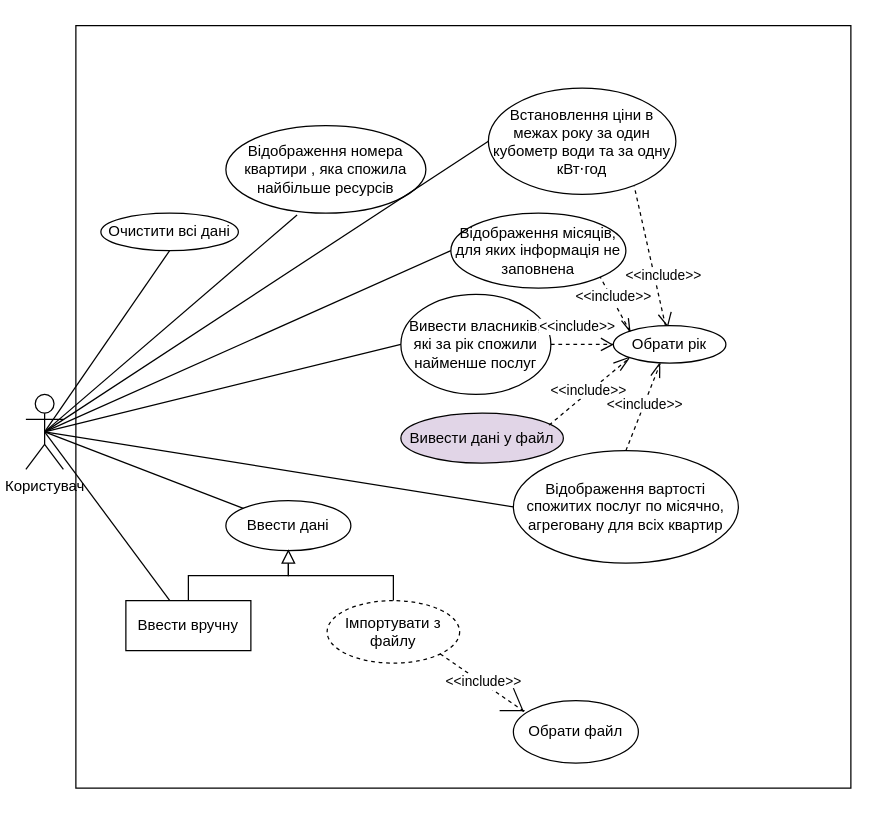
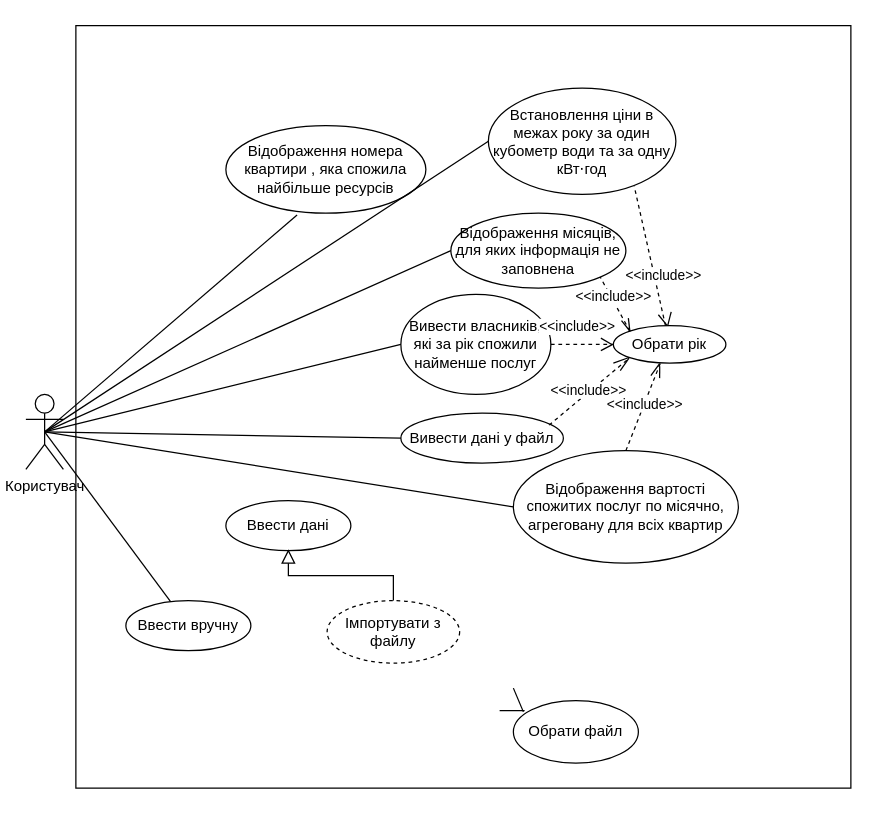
node "Очистити всі дані": removed
edge "Очистити всі дані" -- "Користувач": removed
node "Вивести дані у файл": fillcolor #e1d5e7 -> #ffffff
edge "Користувач" -- "Ввести дані": now "Користувач" -- "Вивести дані у файл"
edge "Ввести вручну" -> "Ввести дані": removed
node "Ввести вручну": shape rectangle -> ellipse
edge "Імпортувати з файлу" -- "Обрати файл": removed, label "<<include>>"
